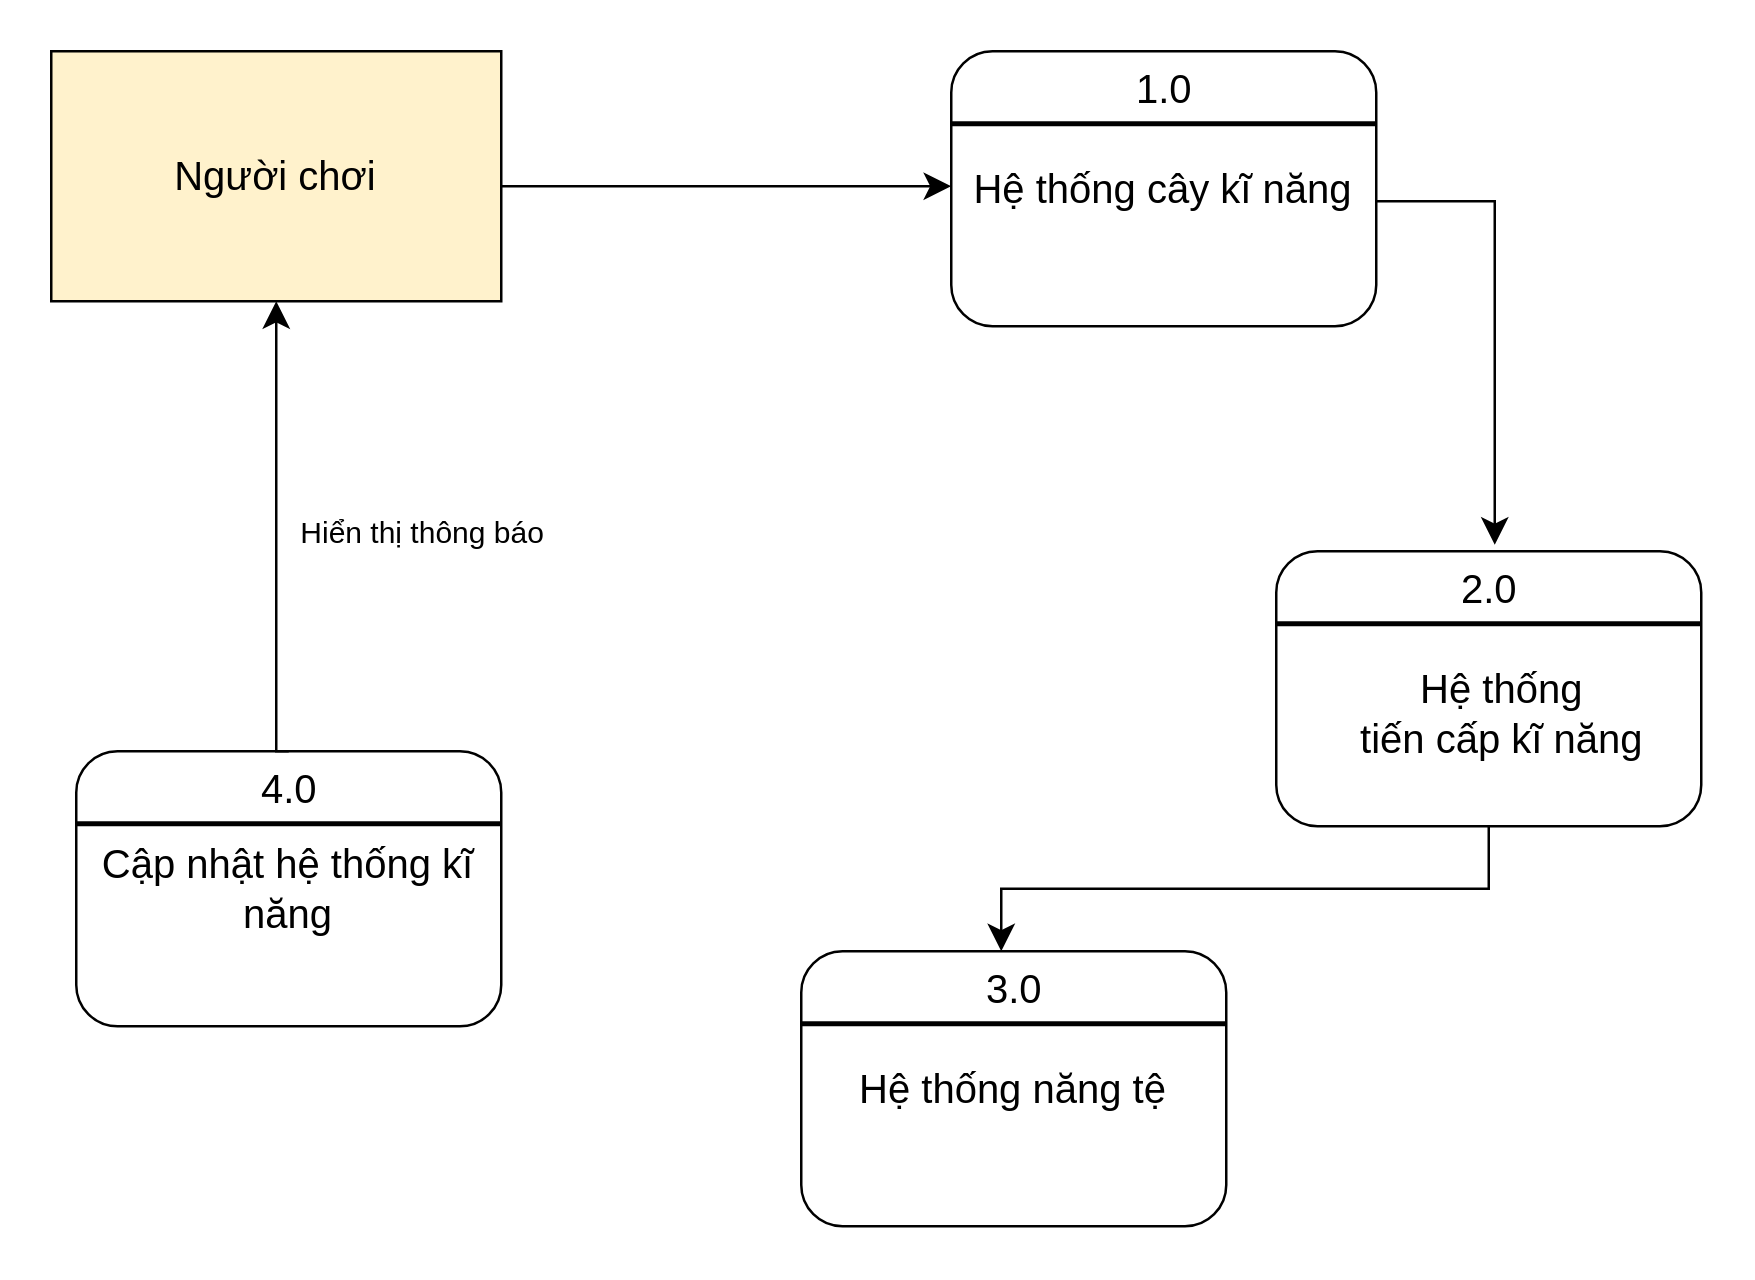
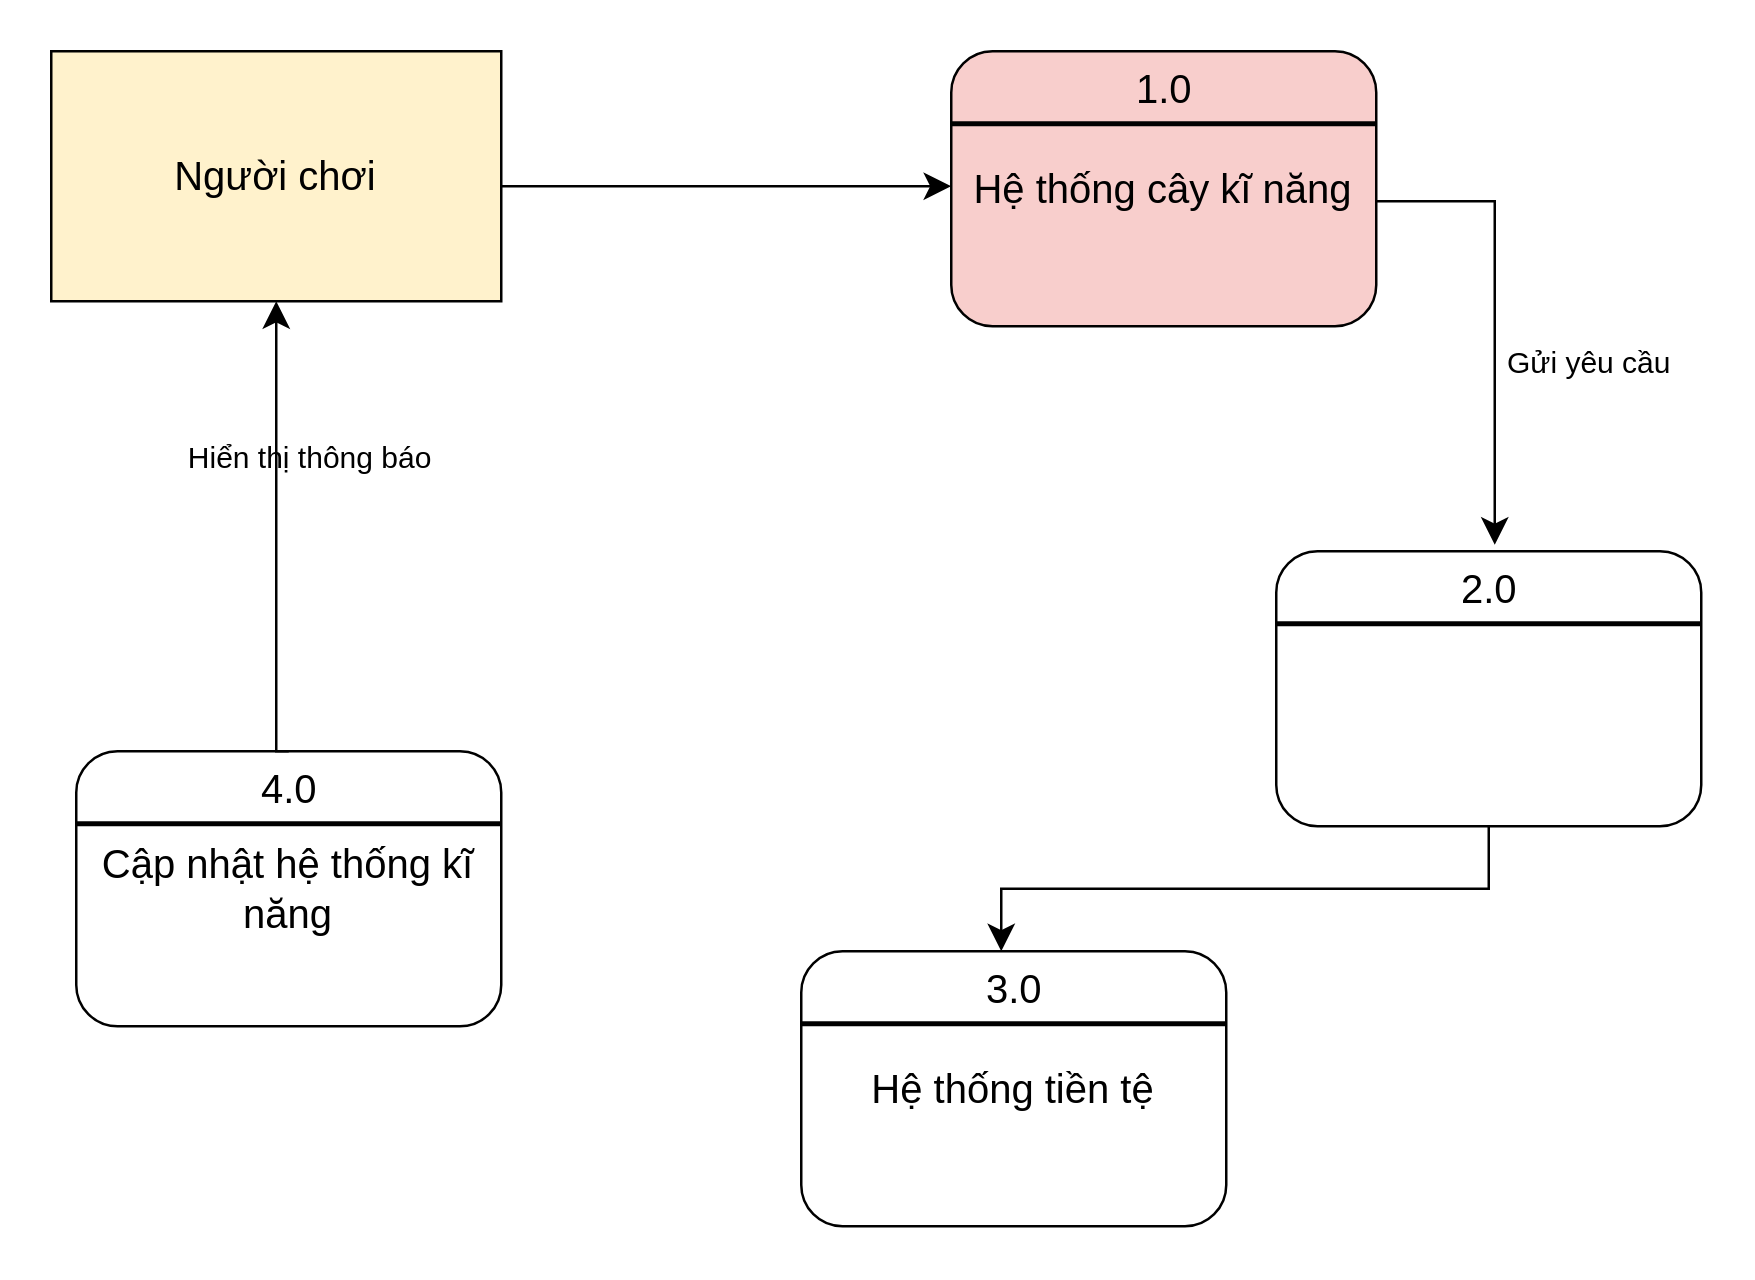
node "Hệ thống cây kĩ năng": fillcolor #ffffff -> #f8cecc
node "Gửi yêu cầu": added
node "Hiển thị thông báo": moved (426, 534) -> (314, 459)
node "Hệ thống tiến cấp kĩ năng": removed
node "Hệ thống năng tệ": label "Hệ thống năng tệ" -> "Hệ thống tiền tệ"
